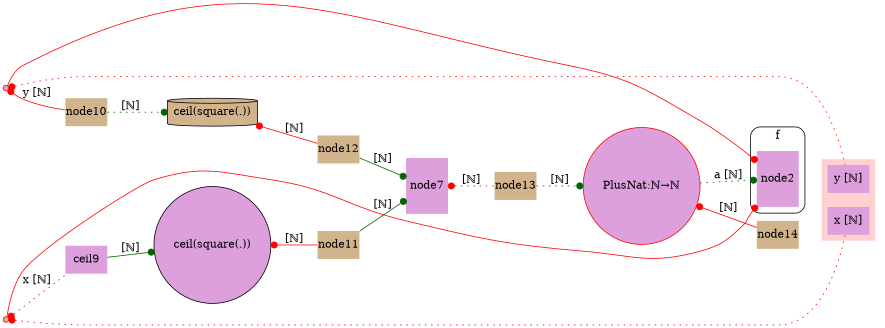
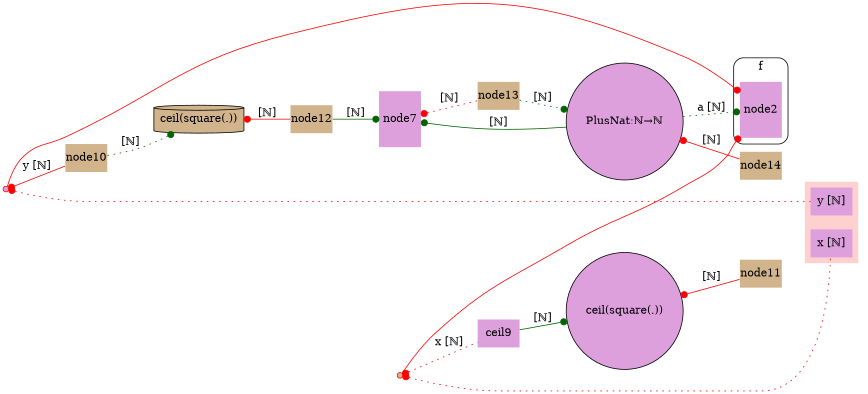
node "PlusNat:ℕ→ℕ": color red -> black
edge "node7" -- "node11": now "node7" -- "PlusNat:ℕ→ℕ"
